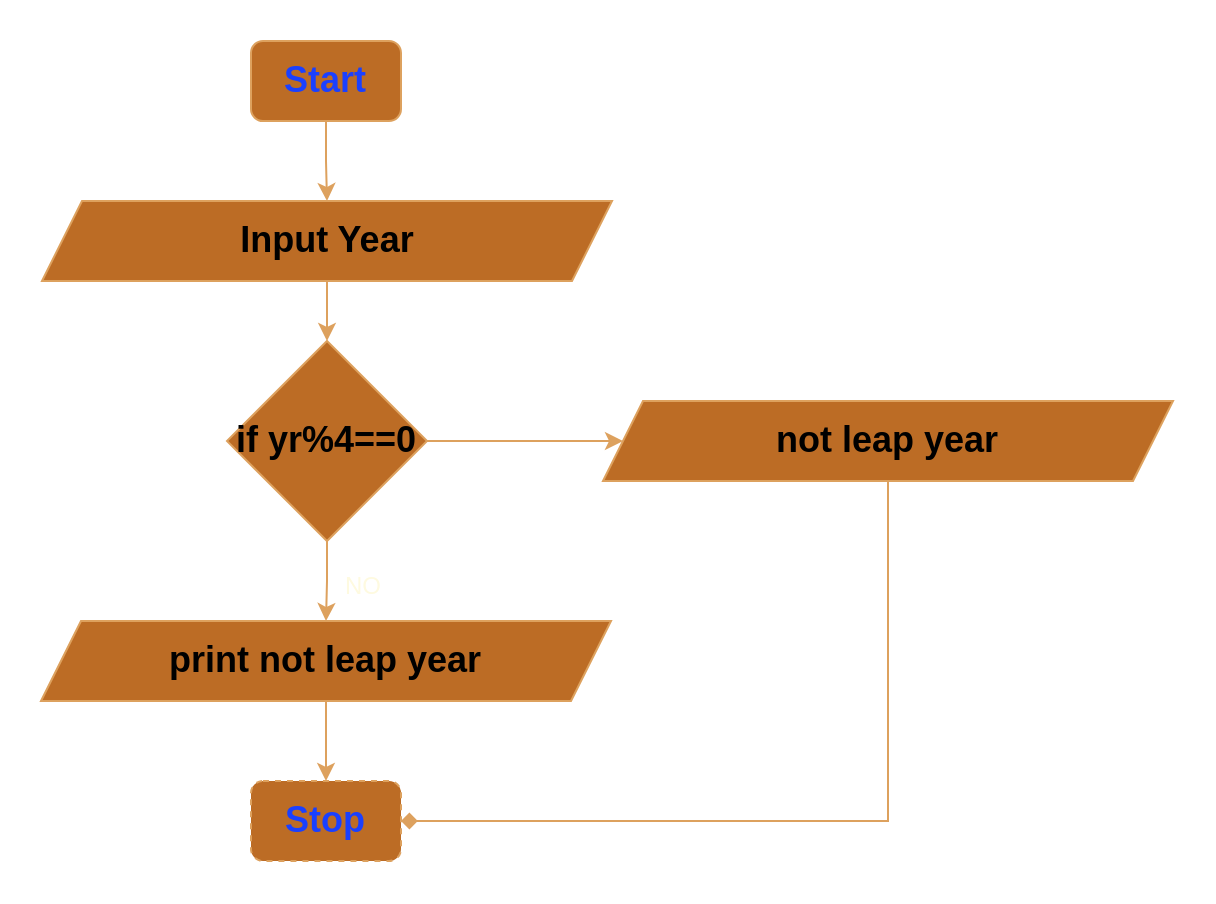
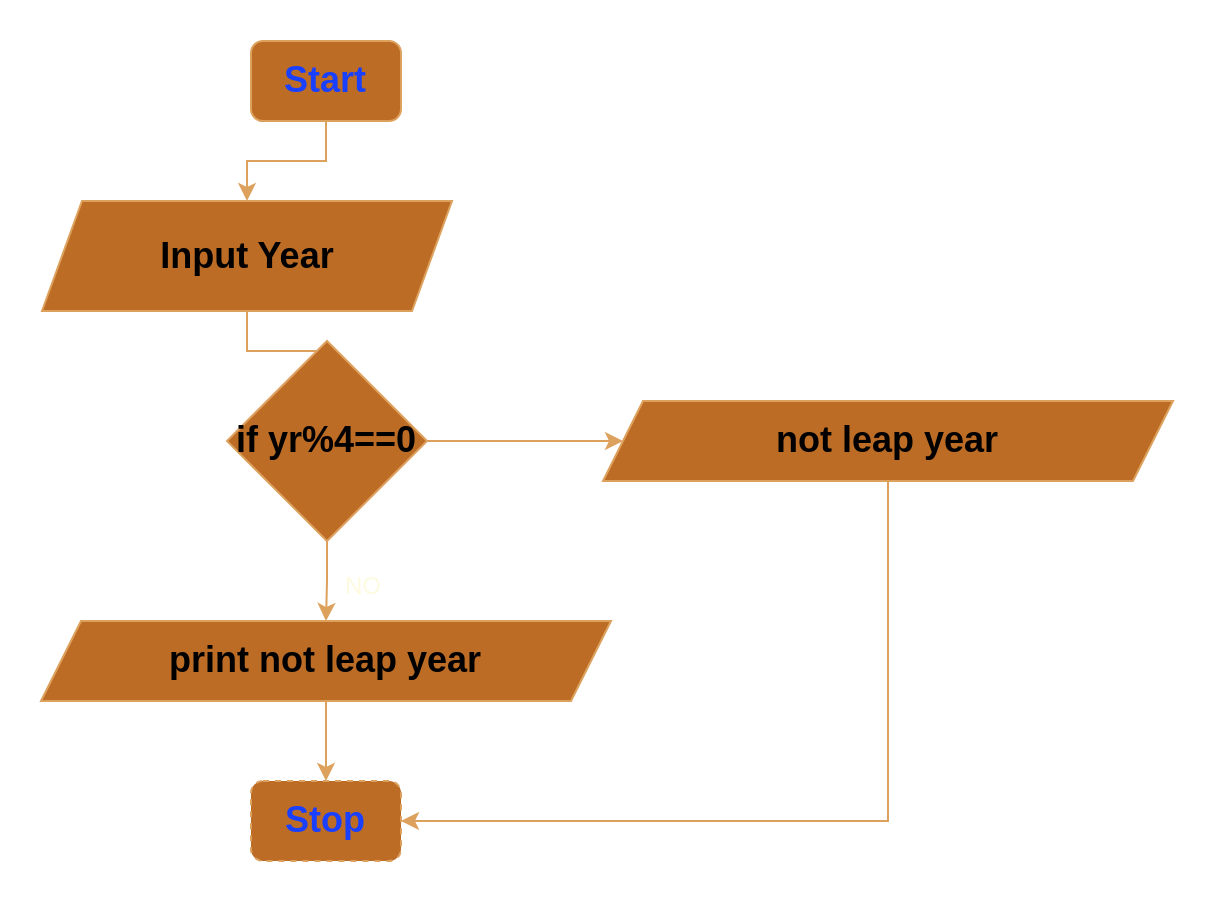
node "Input Year": size 570x80 -> 410x110
edge "not leap year" -> "Stop": arrowhead diamond -> classic
